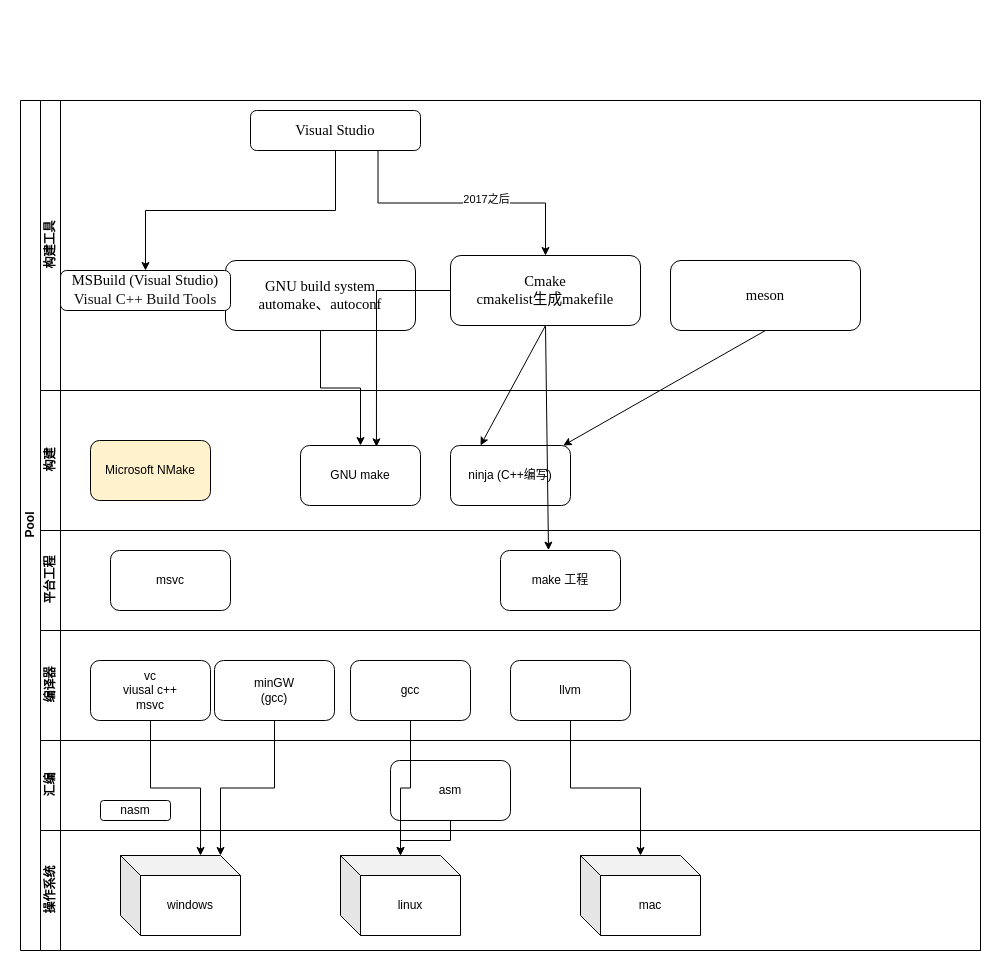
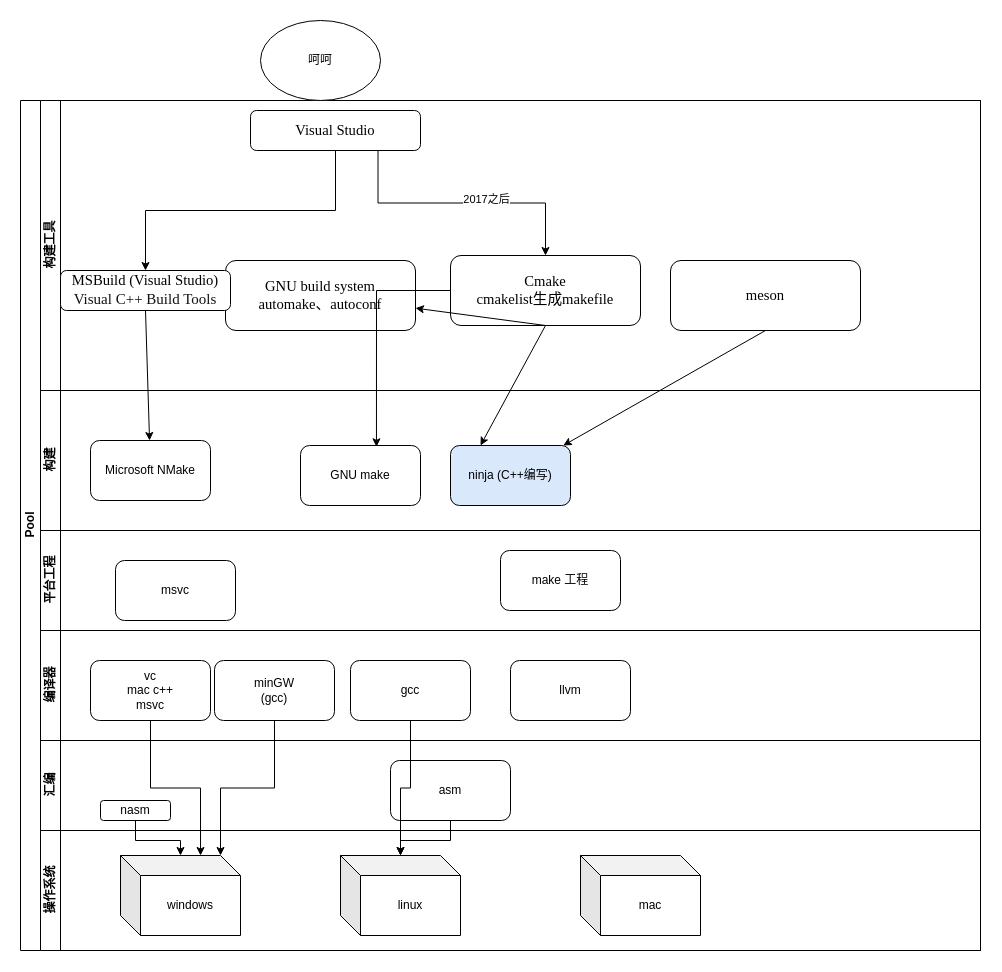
node "呵呵": added
edge "MSBuild (Visual Studio) Visual C++ Build Tools" -> "Microsoft NMake": added
edge "GNU build system automake、autoconf" -> "GNU make": removed
edge "Cmake cmakelist生成makefile" -> "make 工程": now "Cmake cmakelist生成makefile" -> "GNU build system automake、autoconf"
node "Microsoft NMake": fillcolor #fff2cc -> #ffffff
node "ninja (C++编写)": fillcolor #ffffff -> #dae8fc
node "msvc": moved (171, 581) -> (176, 591)
node "vc viusal c++ msvc": label "vc viusal c++ msvc" -> "vc mac c++ msvc"
edge "llvm" -> "mac": removed
edge "nasm" -> "windows": added
